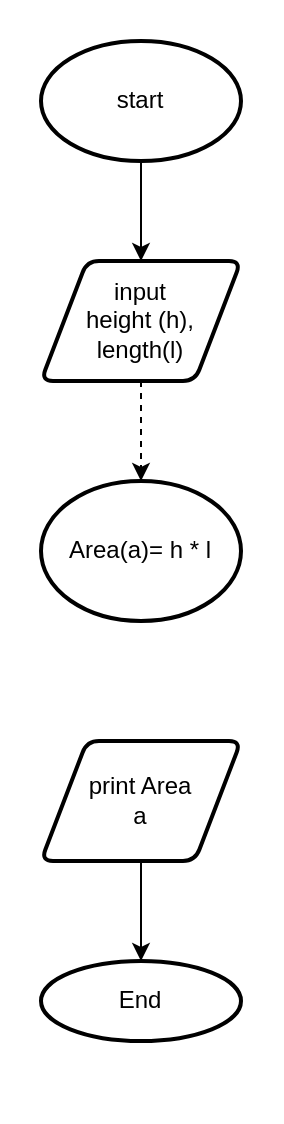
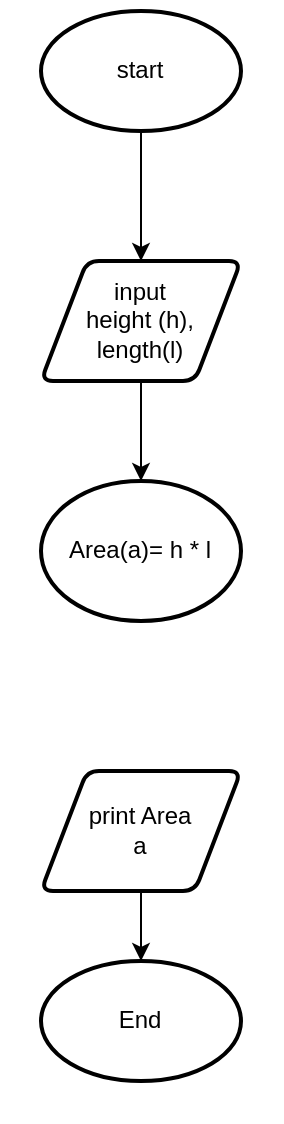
node "start": moved (141, 101) -> (141, 71)
edge "input height (h), length(l)" -> "Area(a)= h * l": style dashed -> solid
node "print Area a": moved (141, 801) -> (141, 831)
node "End": size 200x80 -> 200x120
